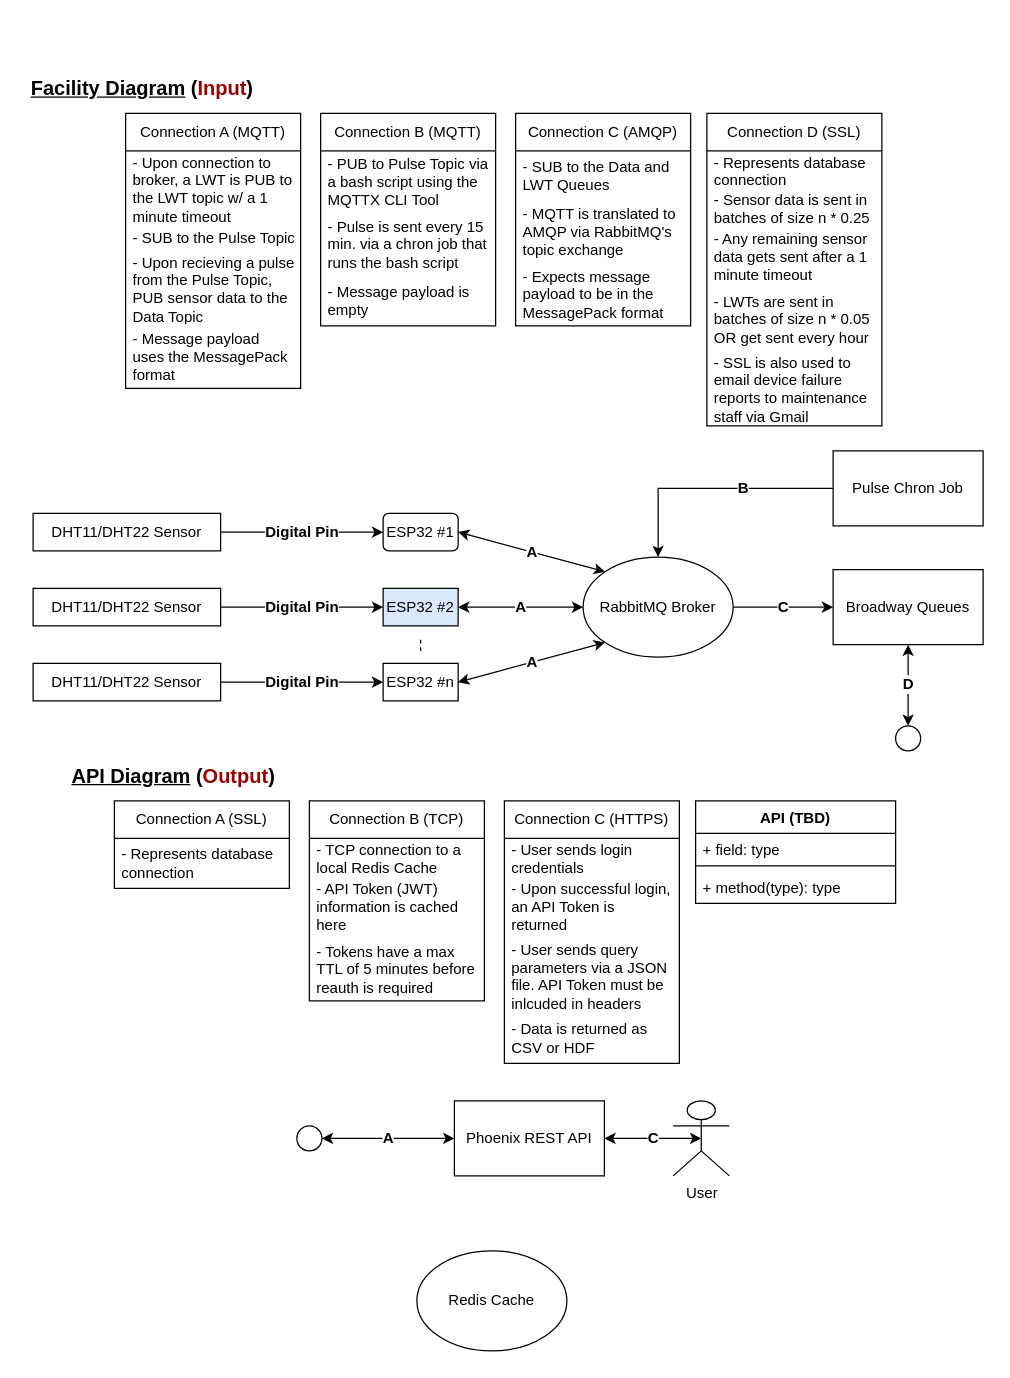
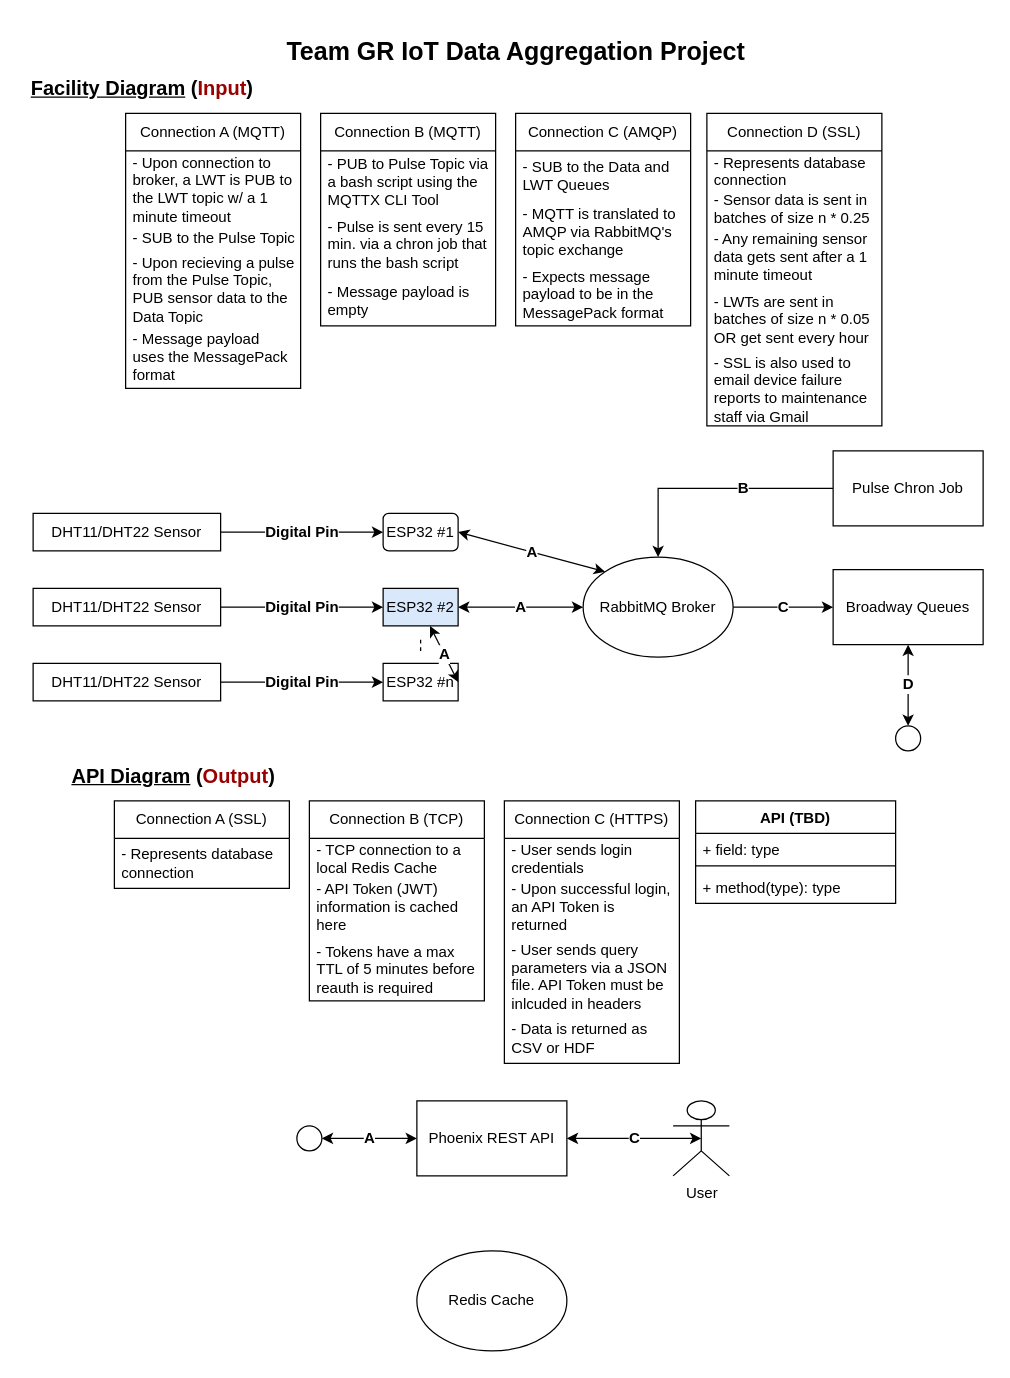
node "Team GR IoT Data Aggregation Project": added
edge "RabbitMQ Broker" -- "ESP32 #n": now "ESP32 #2" -- "ESP32 #n"
node "Phoenix REST API": moved (529, 1138) -> (492, 1138)
